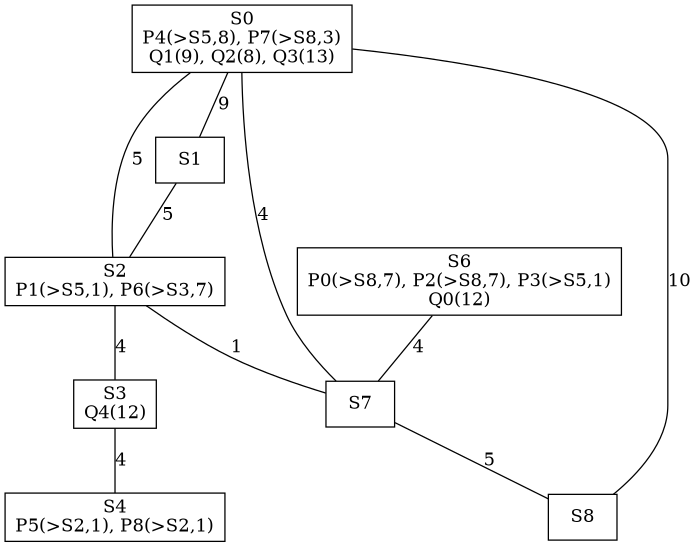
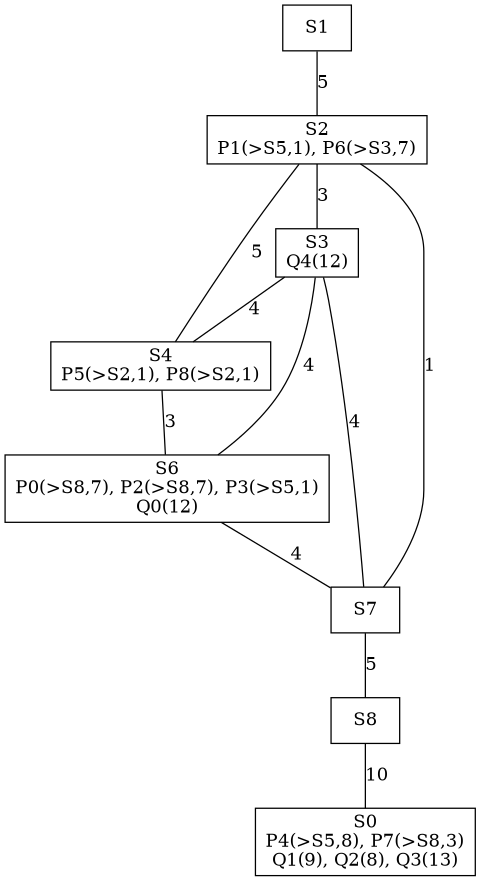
edge "S0 P4(>S5,8), P7(>S8,3) Q1(9), Q2(8), Q3(13)" -- "S1": removed, label "9"
edge "S0 P4(>S5,8), P7(>S8,3) Q1(9), Q2(8), Q3(13)" -- "S2 P1(>S5,1), P6(>S3,7)": now "S4 P5(>S2,1), P8(>S2,1)" -- "S2 P1(>S5,1), P6(>S3,7)"
edge "S0 P4(>S5,8), P7(>S8,3) Q1(9), Q2(8), Q3(13)" -- "S7": now "S3 Q4(12)" -- "S7"
edge "S2 P1(>S5,1), P6(>S3,7)" -- "S3 Q4(12)": label "4" -> "3"
edge "S3 Q4(12)" -- "S6 P0(>S8,7), P2(>S8,7), P3(>S5,1) Q0(12)": added, label "4"
edge "S4 P5(>S2,1), P8(>S2,1)" -- "S6 P0(>S8,7), P2(>S8,7), P3(>S5,1) Q0(12)": added, label "3"
